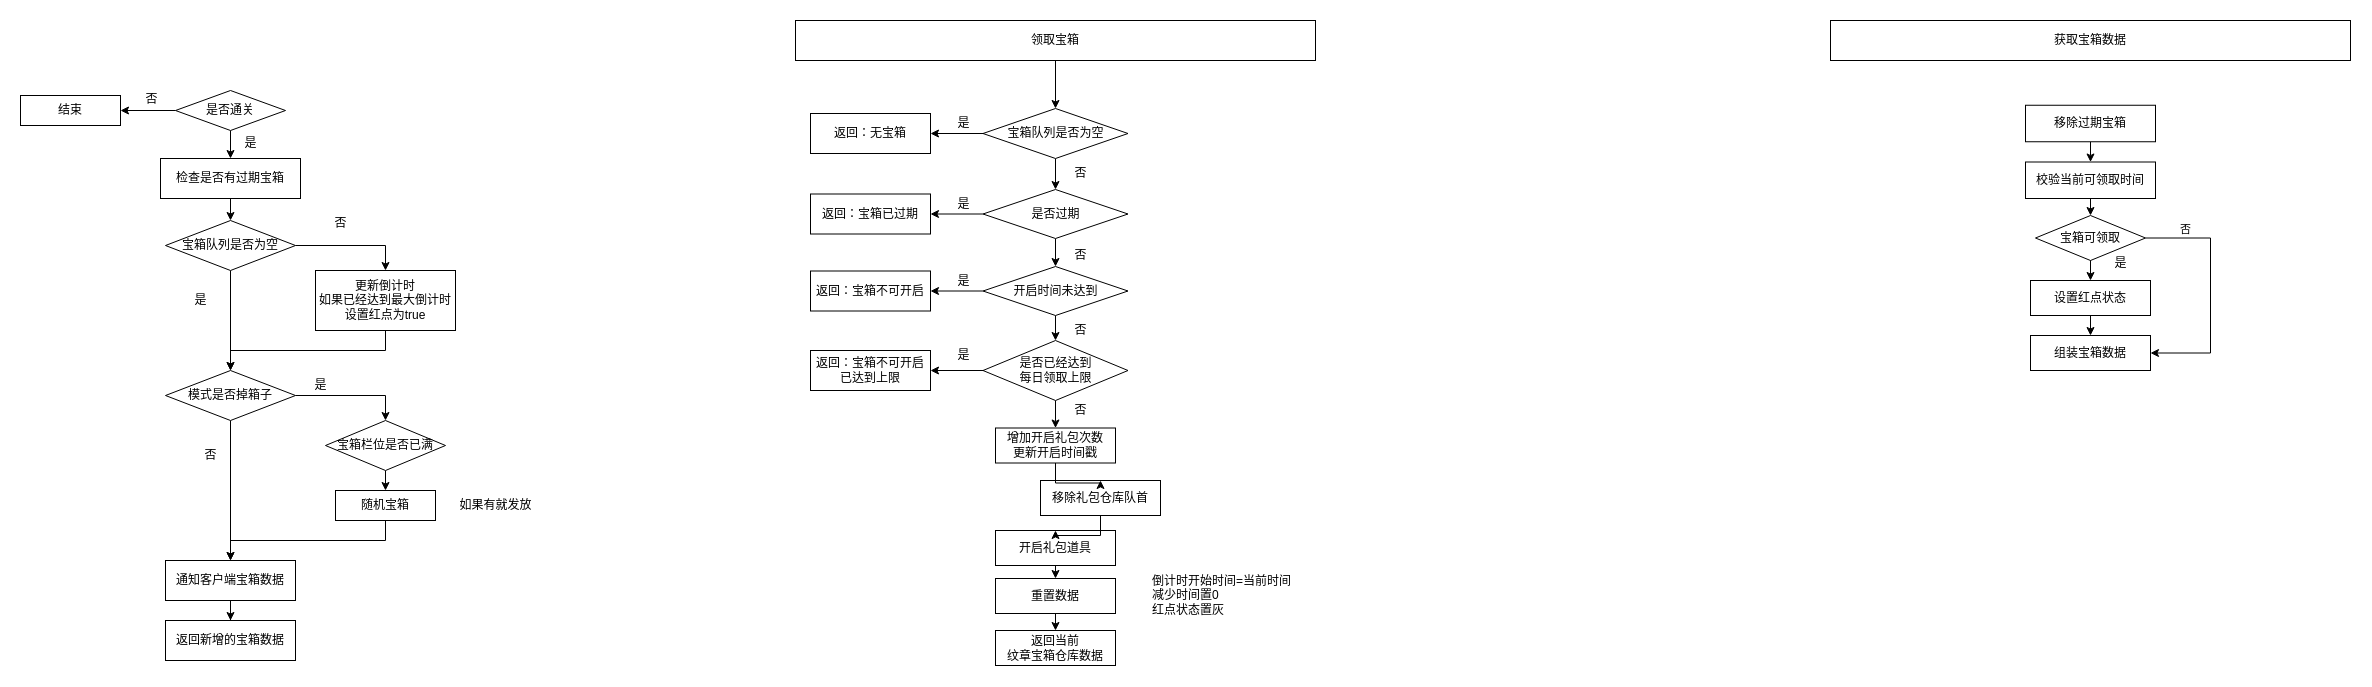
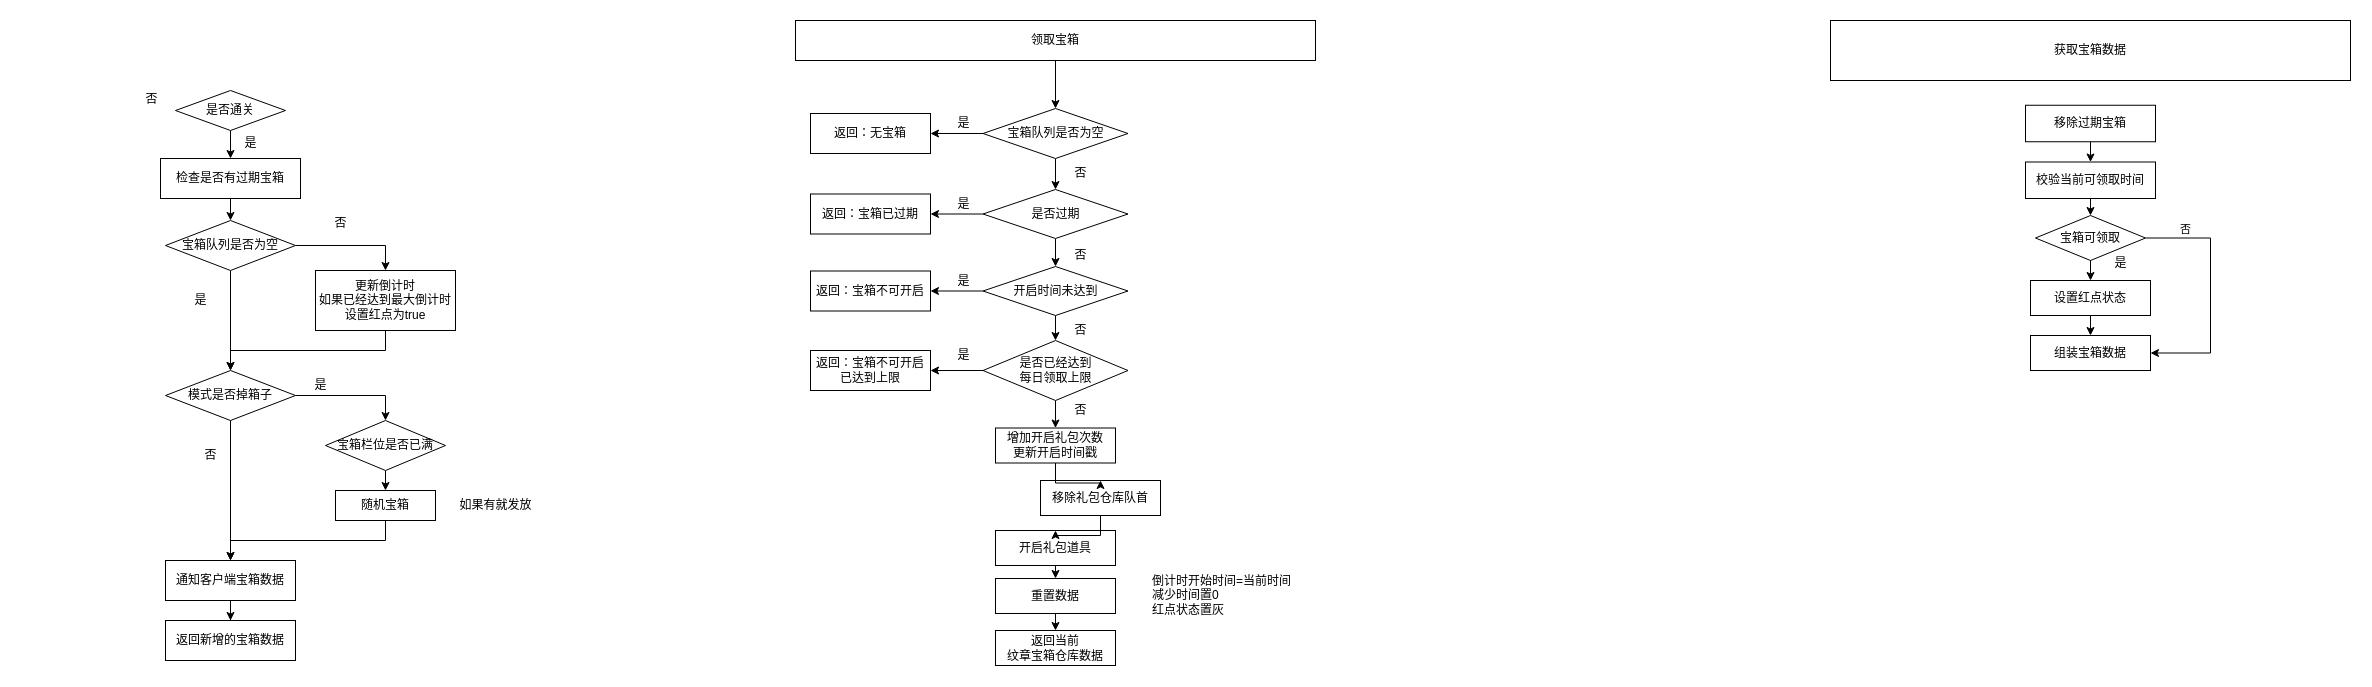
node "获取宝箱数据": size 520x40 -> 520x60
node "结束": removed
edge "是否通关" -> "结束": removed
